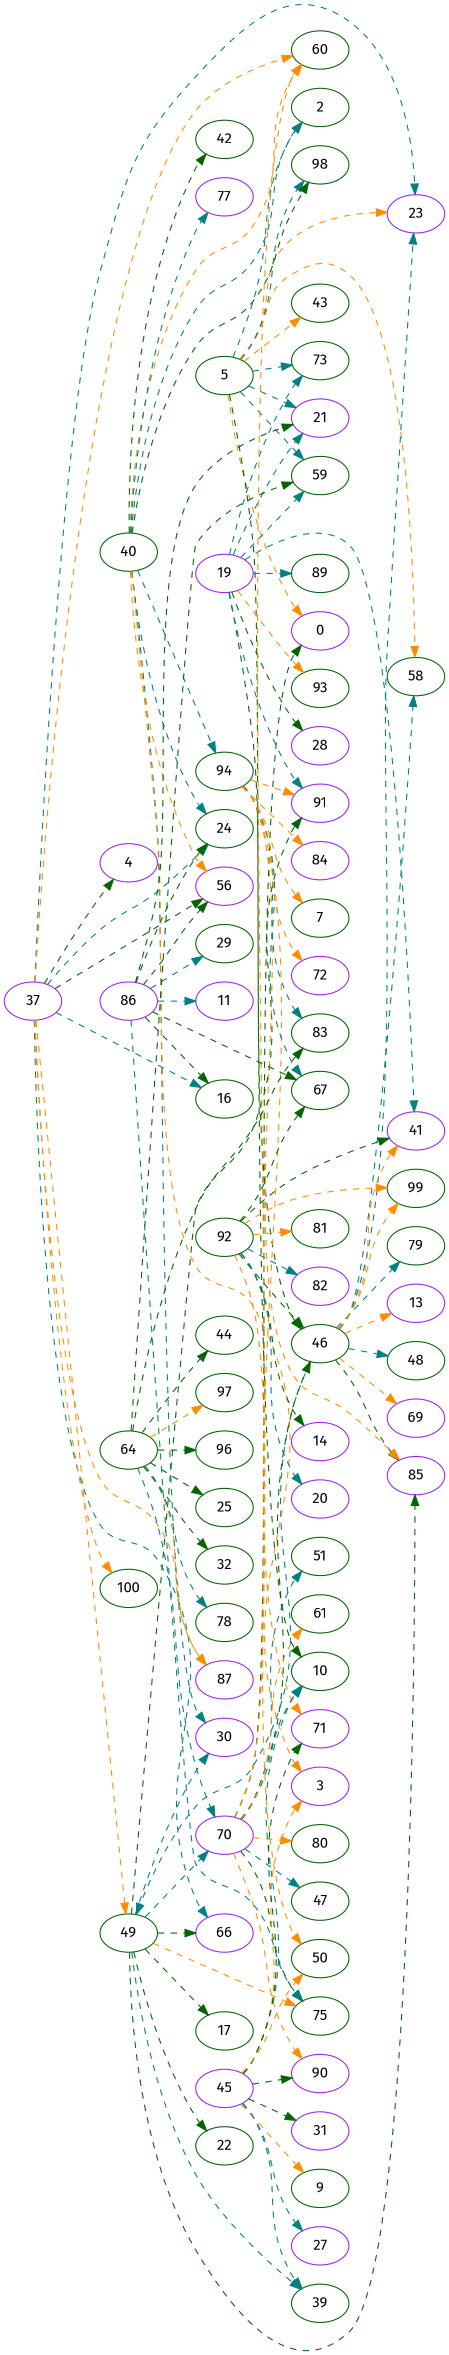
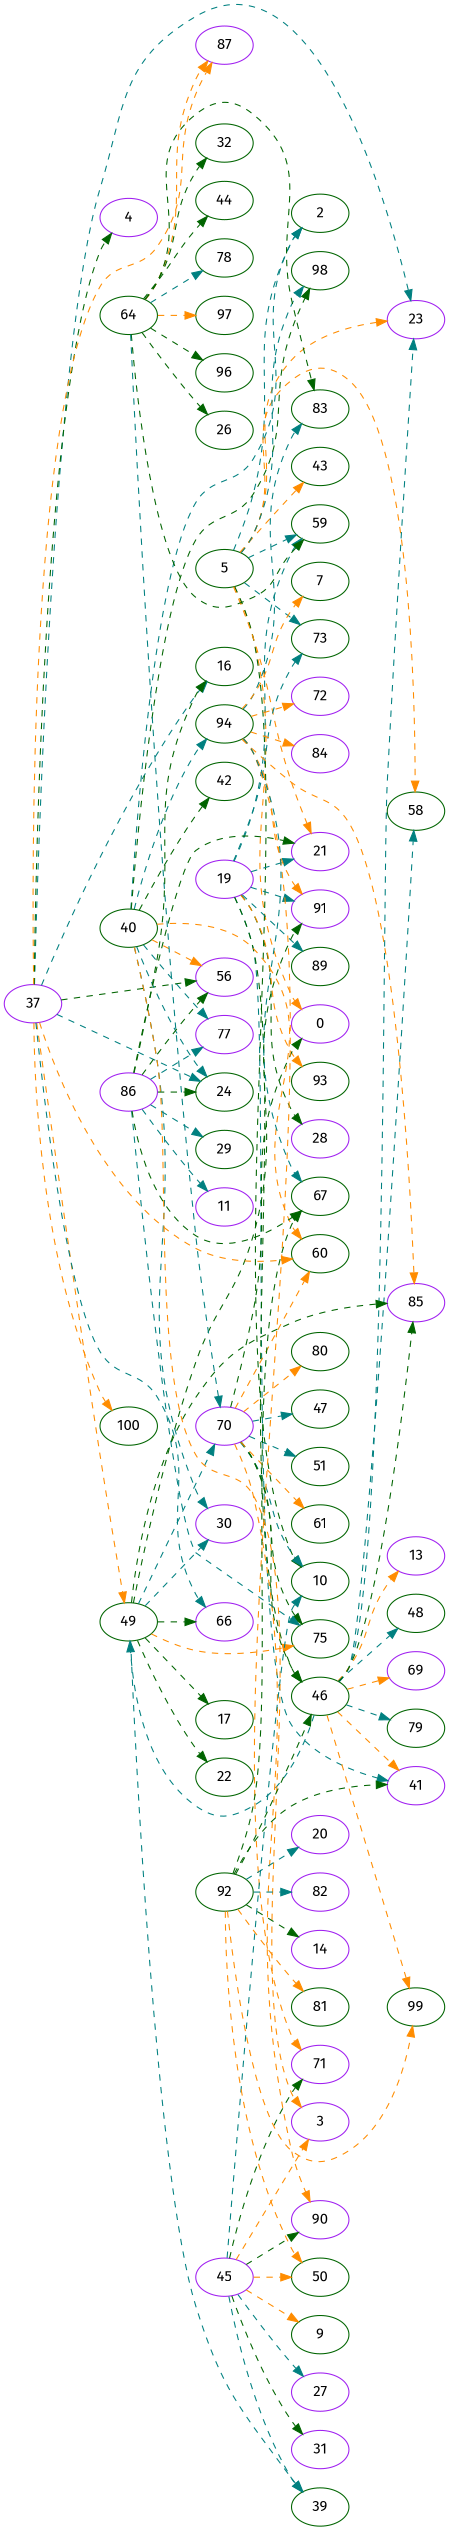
edge "5" -> "21": color teal -> darkorange
edge "86" -> "77": added
node "25": label "25" -> "26"
